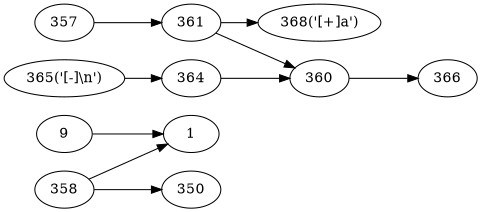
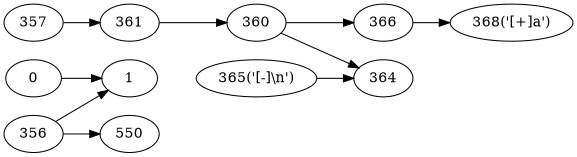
edge "361" -> "368('[+]a')": now "366" -> "368('[+]a')"
edge "364" -> "360": reversed
node "9": label "9" -> "0"
node "358": label "358" -> "356"
node "350": label "350" -> "550"
